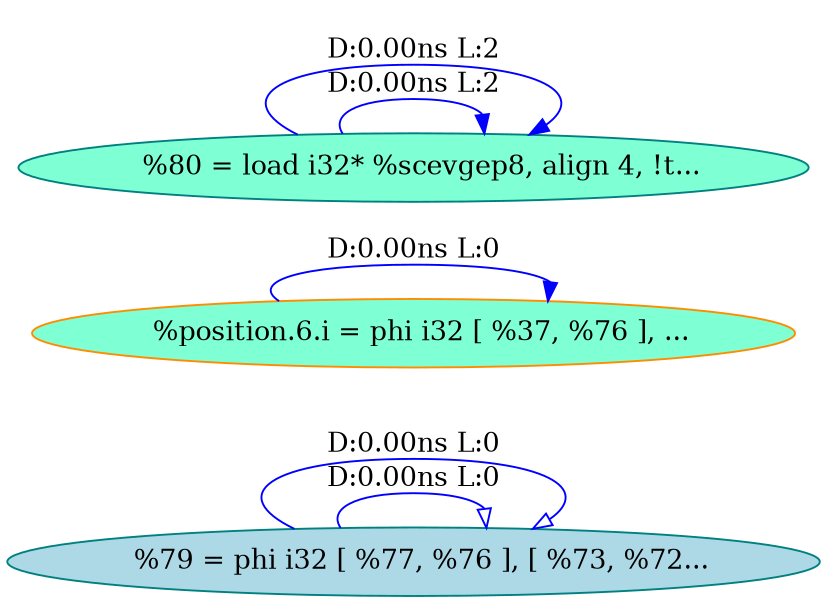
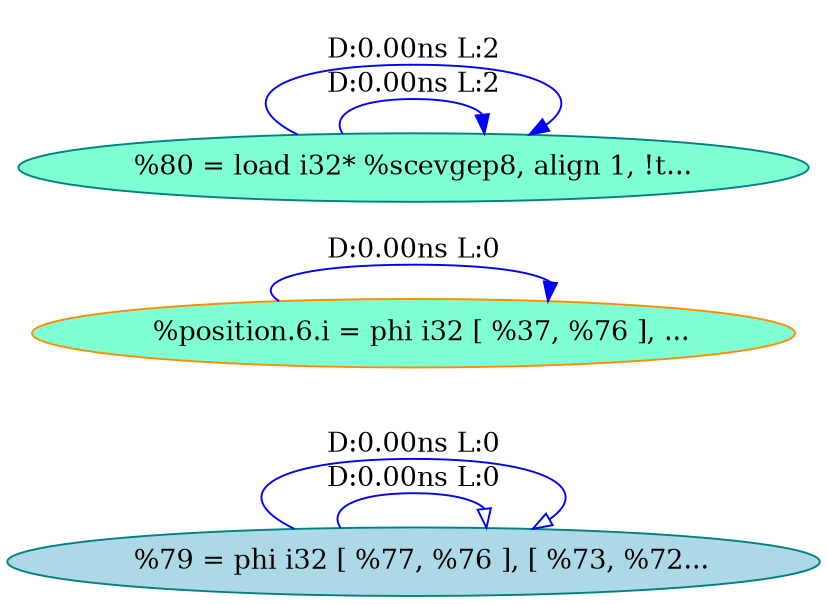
node "%80 = load i32* %scevgep8, align 4, !t...": label "%80 = load i32* %scevgep8, align 4, !t..." -> "%80 = load i32* %scevgep8, align 1, !t..."
